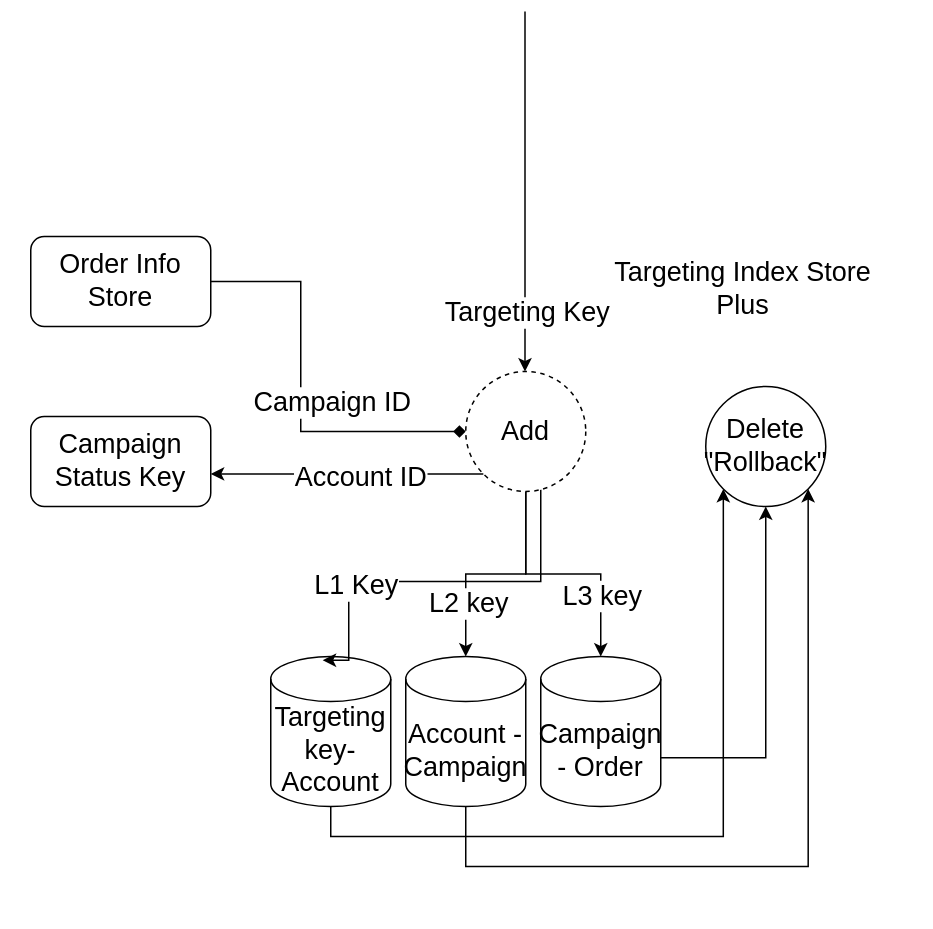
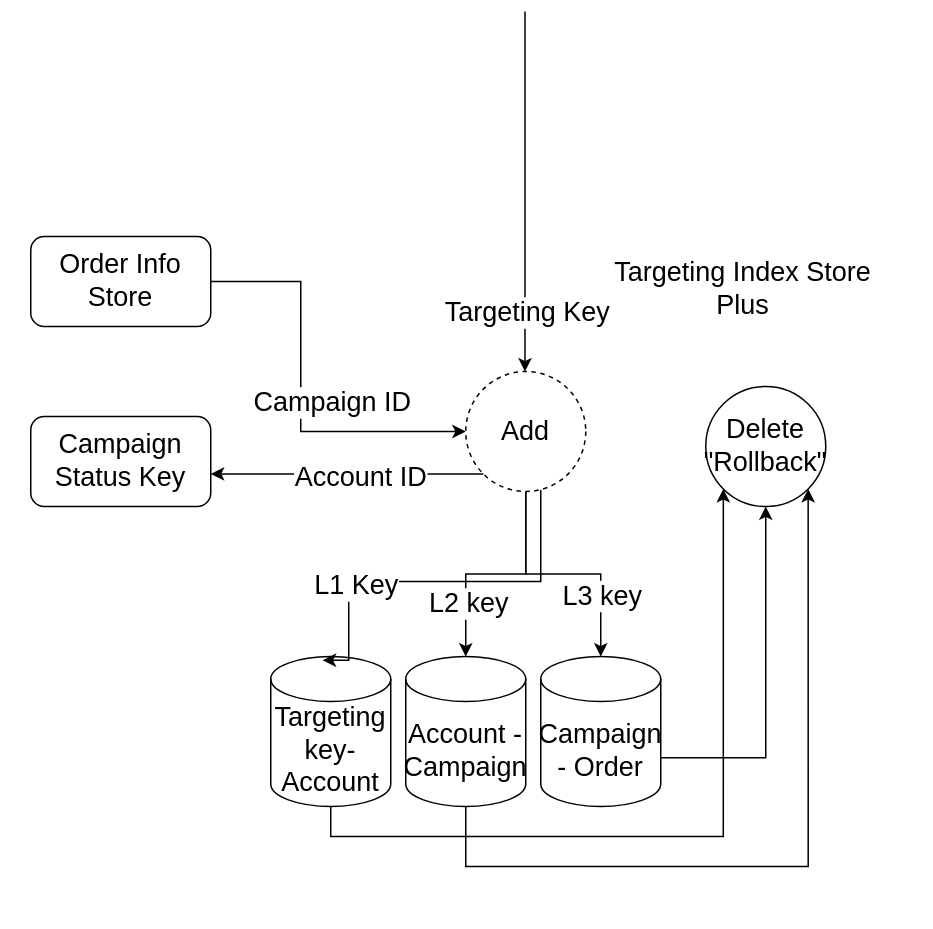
edge "Order Info Store" -> "Add": arrowhead diamond -> classic
